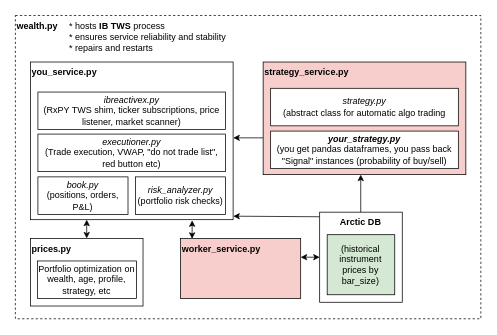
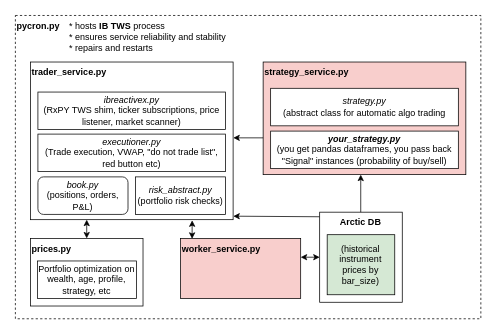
node "wealth.py": label "wealth.py" -> "pycron.py"
node "you_service.py": label "you_service.py" -> "trader_service.py"
node "book.py (positions, orders, P&L)": shape rectangle -> rounded rectangle
node "risk_analyzer.py (portfolio risk checks)": label "risk_analyzer.py (portfolio risk checks)" -> "risk_abstract.py (portfolio risk checks)"
